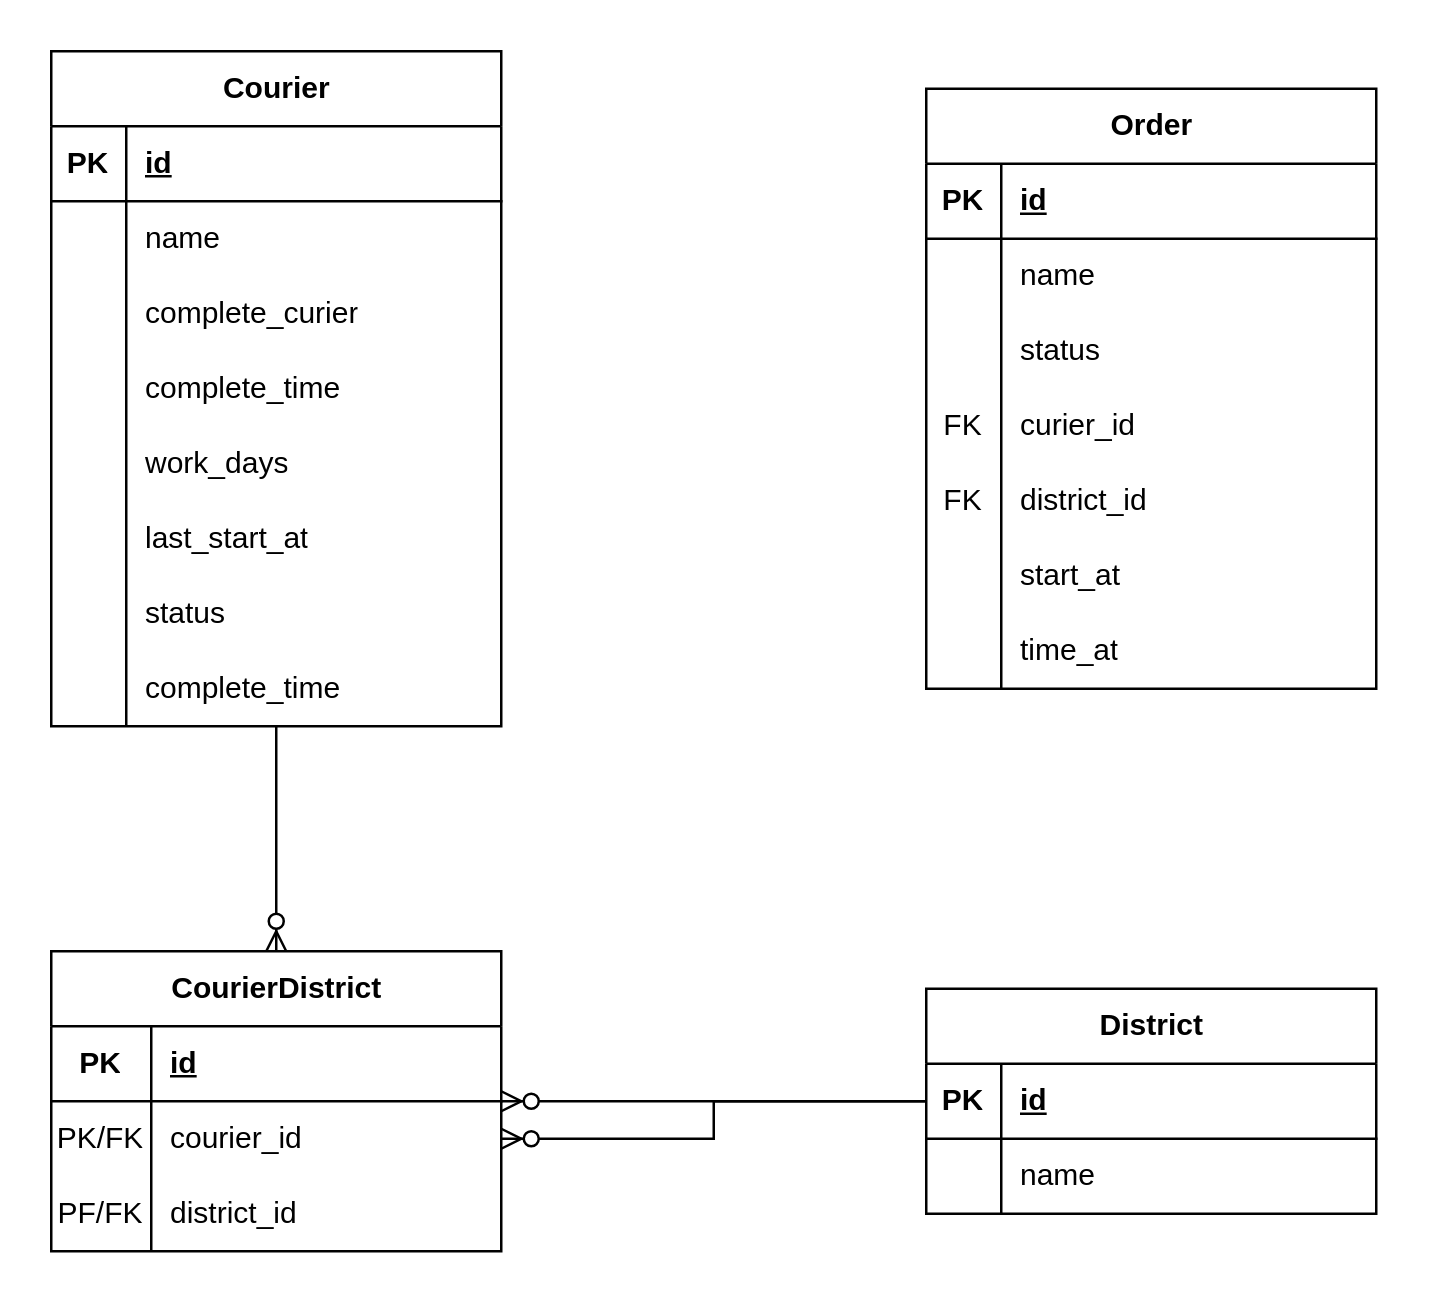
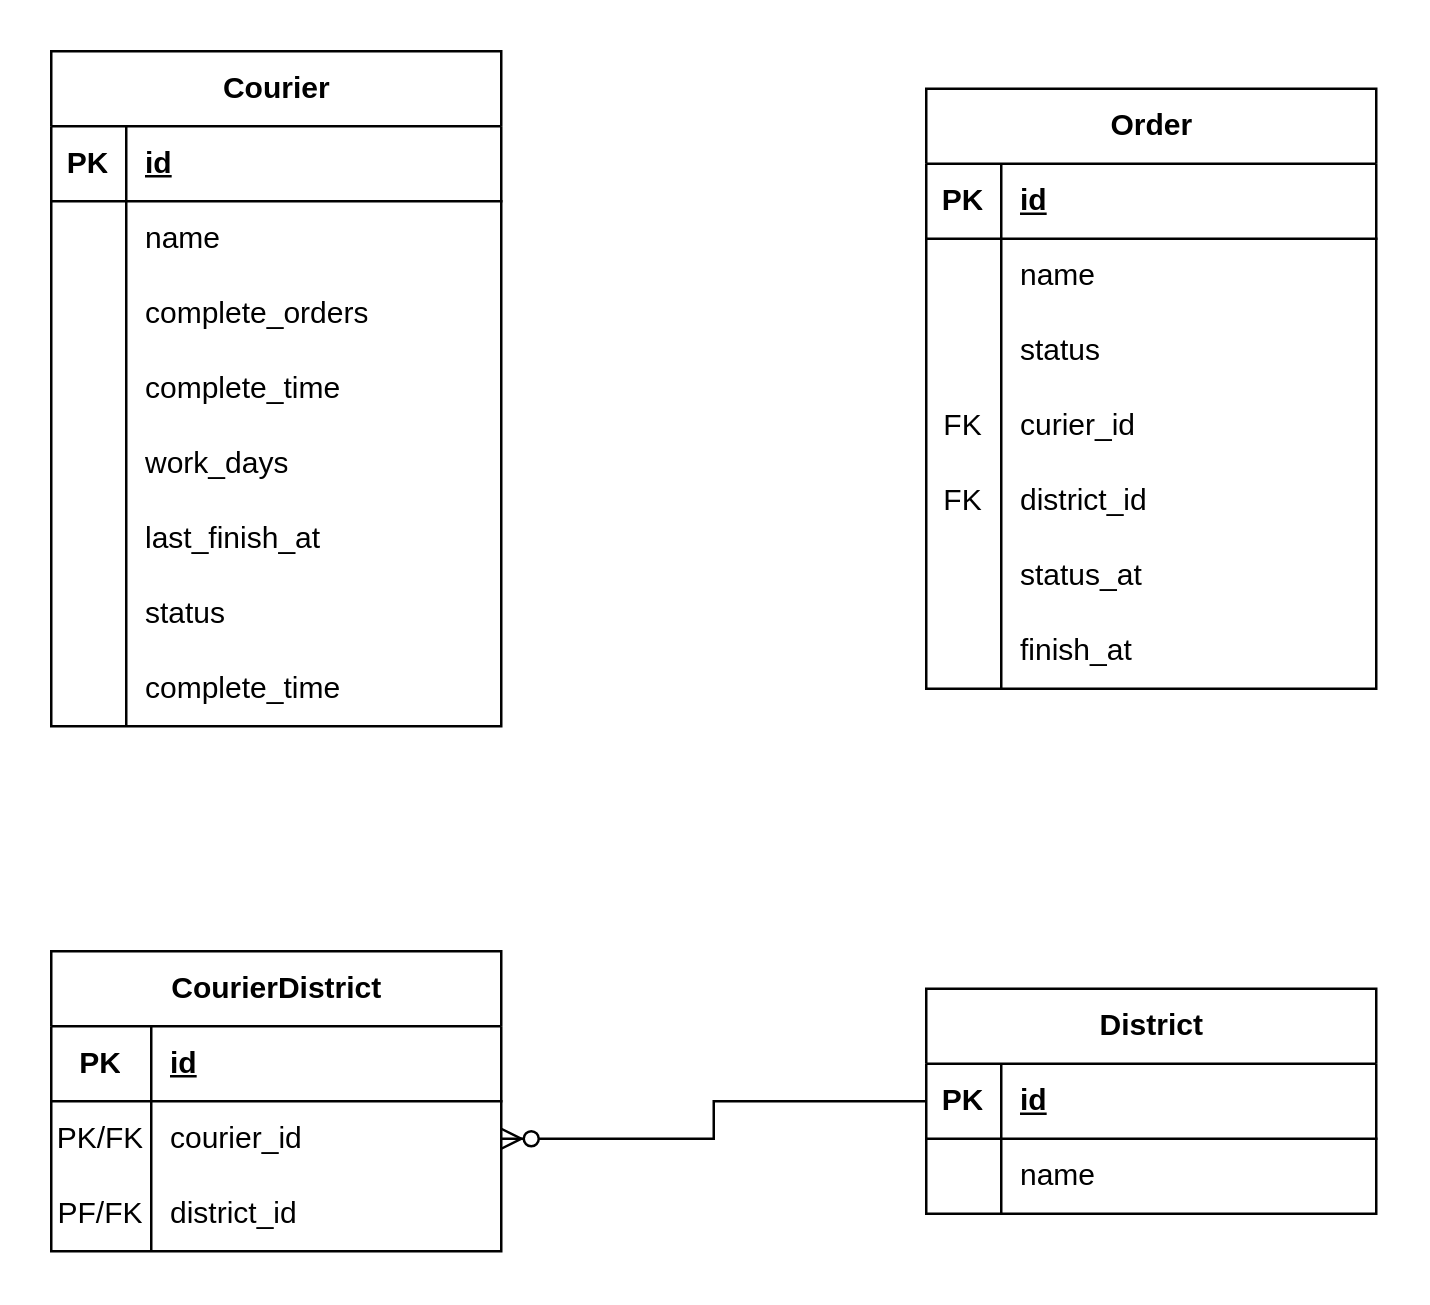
node "complete_curier": label "complete_curier" -> "complete_orders"
node "last_start_at": label "last_start_at" -> "last_finish_at"
node "start_at": label "start_at" -> "status_at"
node "time_at": label "time_at" -> "finish_at"
edge "Courier" -> "CourierDistrict": removed
edge "District" -> "CourierDistrict": removed
